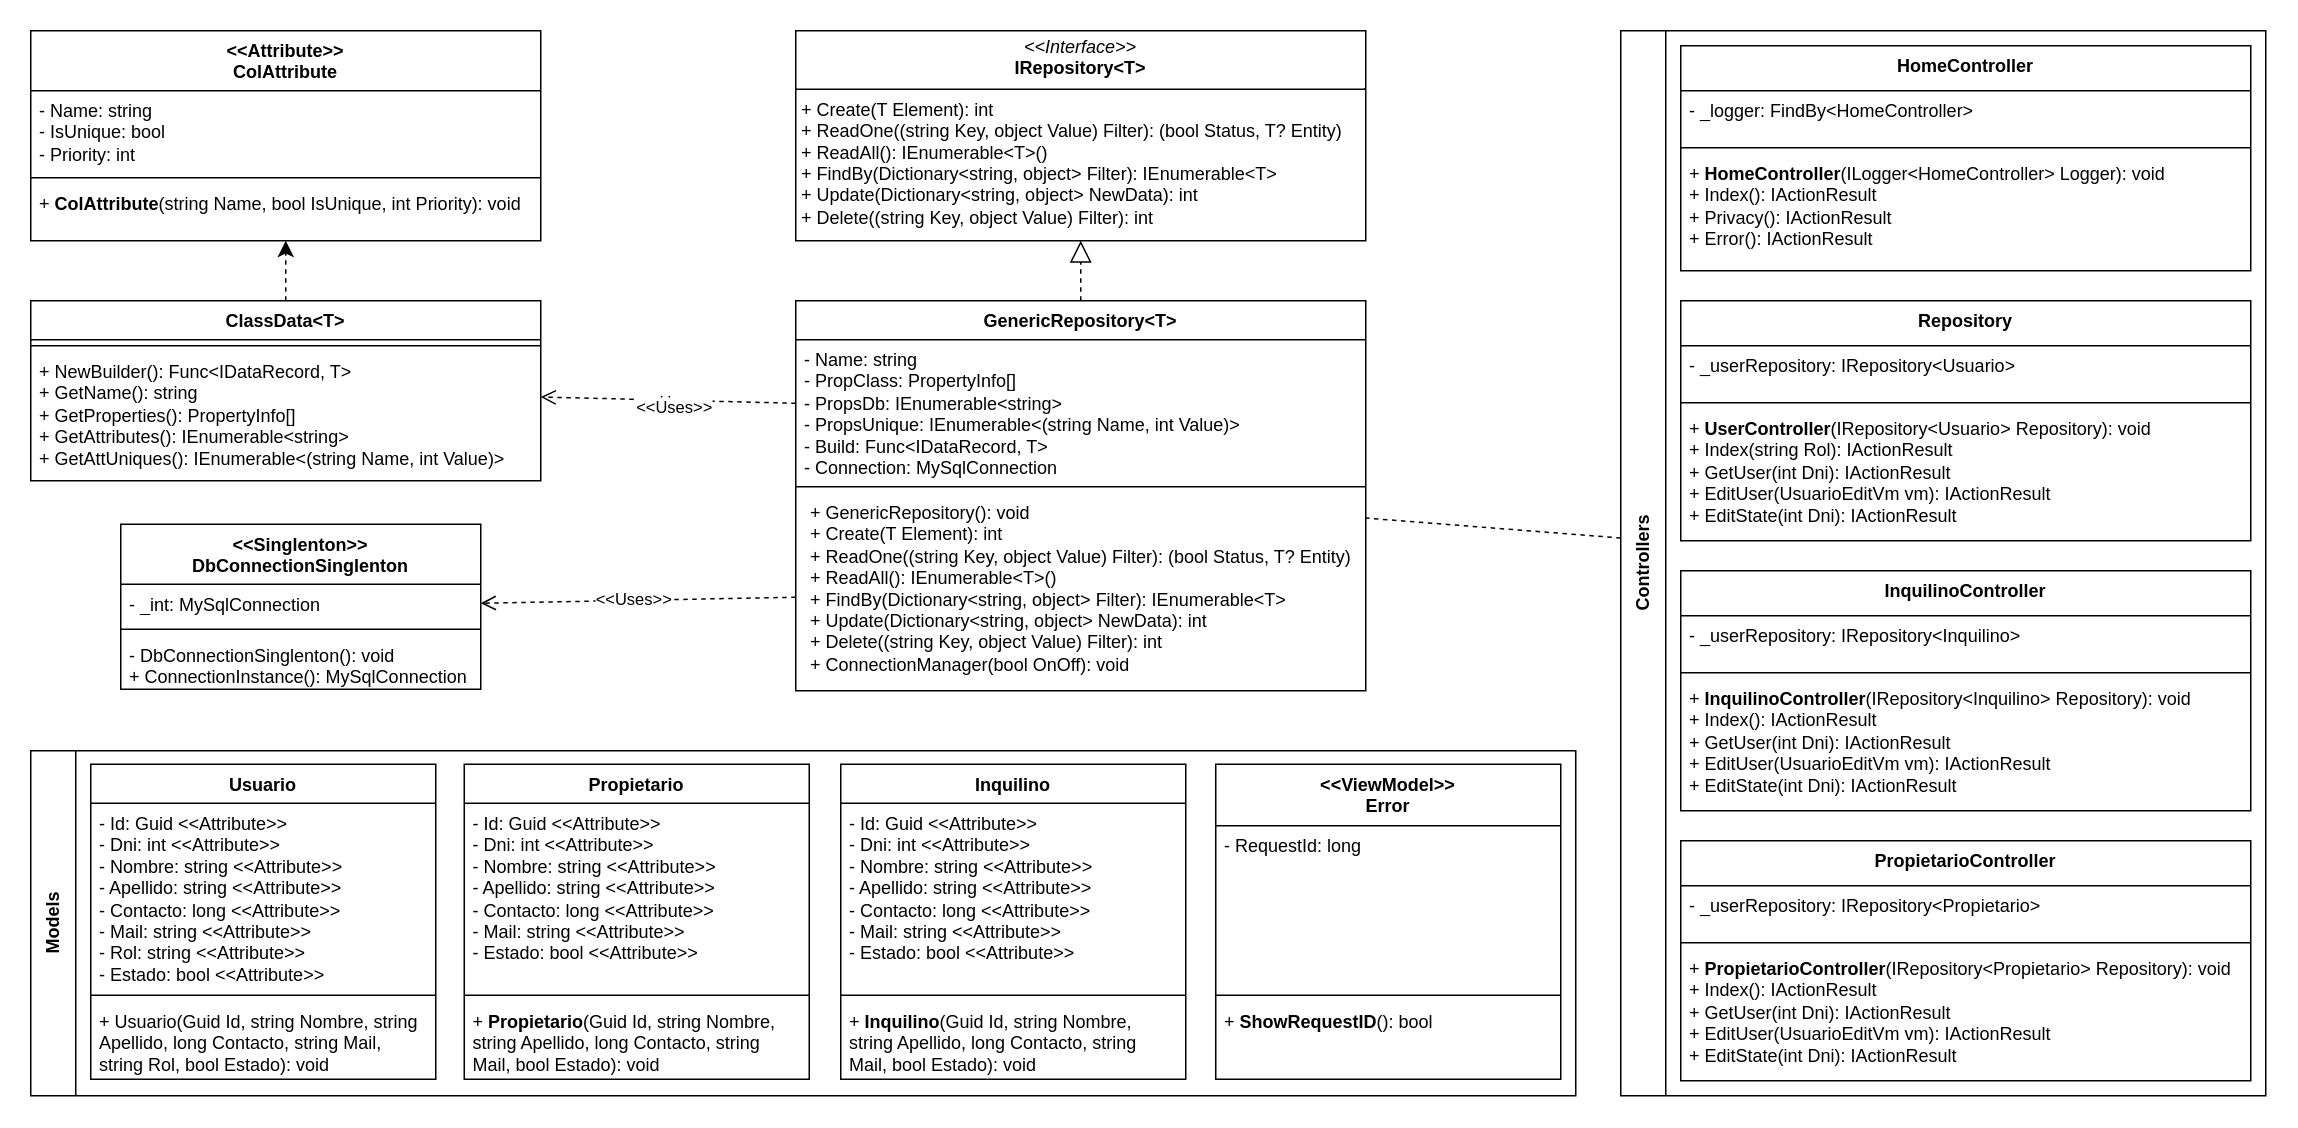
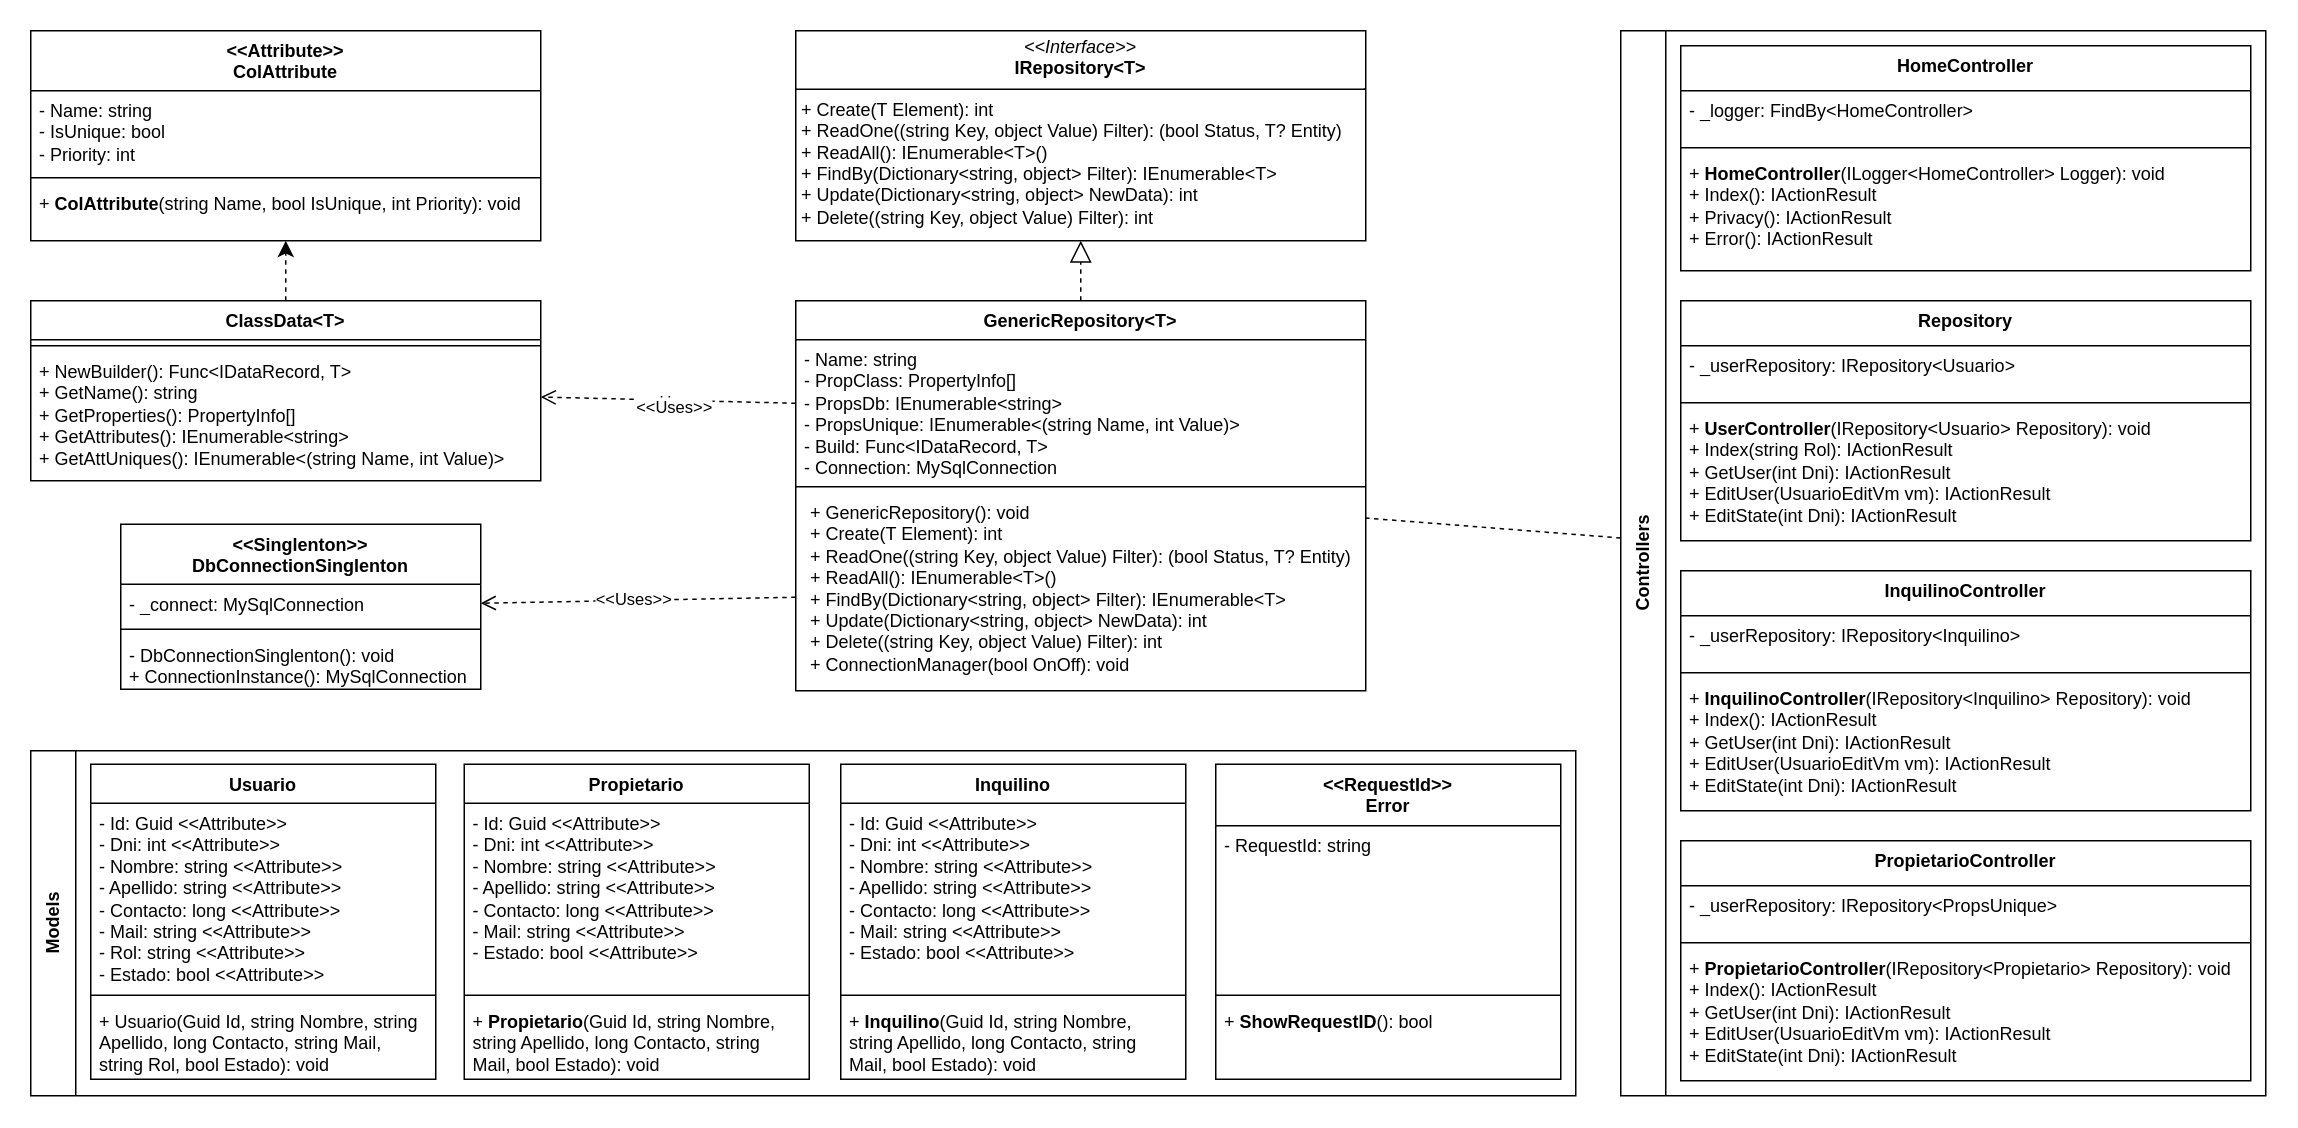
node "- _int: MySqlConnection": label "- _int: MySqlConnection" -> "- _connect: MySqlConnection"
node "<<ViewModel>> Error": label "<<ViewModel>> Error" -> "<<RequestId>> Error"
node "- RequestId: long": label "- RequestId: long" -> "- RequestId: string"
node "- _userRepository: IRepository<Propietario>": label "- _userRepository: IRepository<Propietario>" -> "- _userRepository: IRepository<PropsUnique>"
